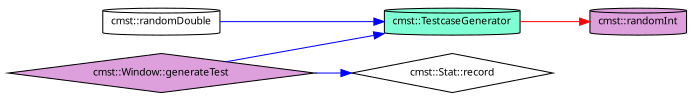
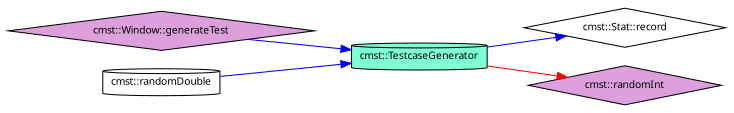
node "cmst::randomInt": shape cylinder -> diamond
edge "cmst::Window::generateTest" -> "cmst::Stat::record": now "cmst::TestcaseGenerator" -> "cmst::Stat::record"
